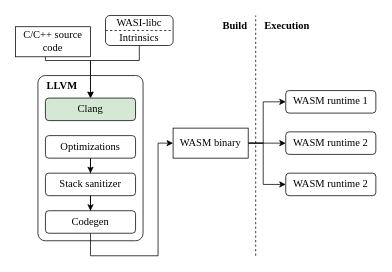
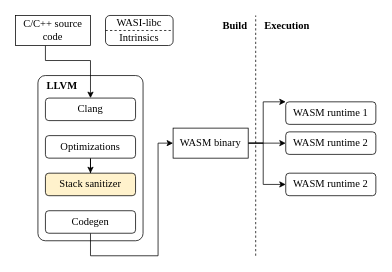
node "C/C++ source code": moved (53, 42) -> (53, 30)
edge "Intrinsics" -> "Clang": removed
node "WASM runtime 1": moved (330, 102) -> (330, 113)
node "Clang": fillcolor #d5e8d4 -> #ffffff
node "Stack sanitizer": fillcolor #ffffff -> #fff2cc
edge "Stack sanitizer" -> "Codegen": removed
